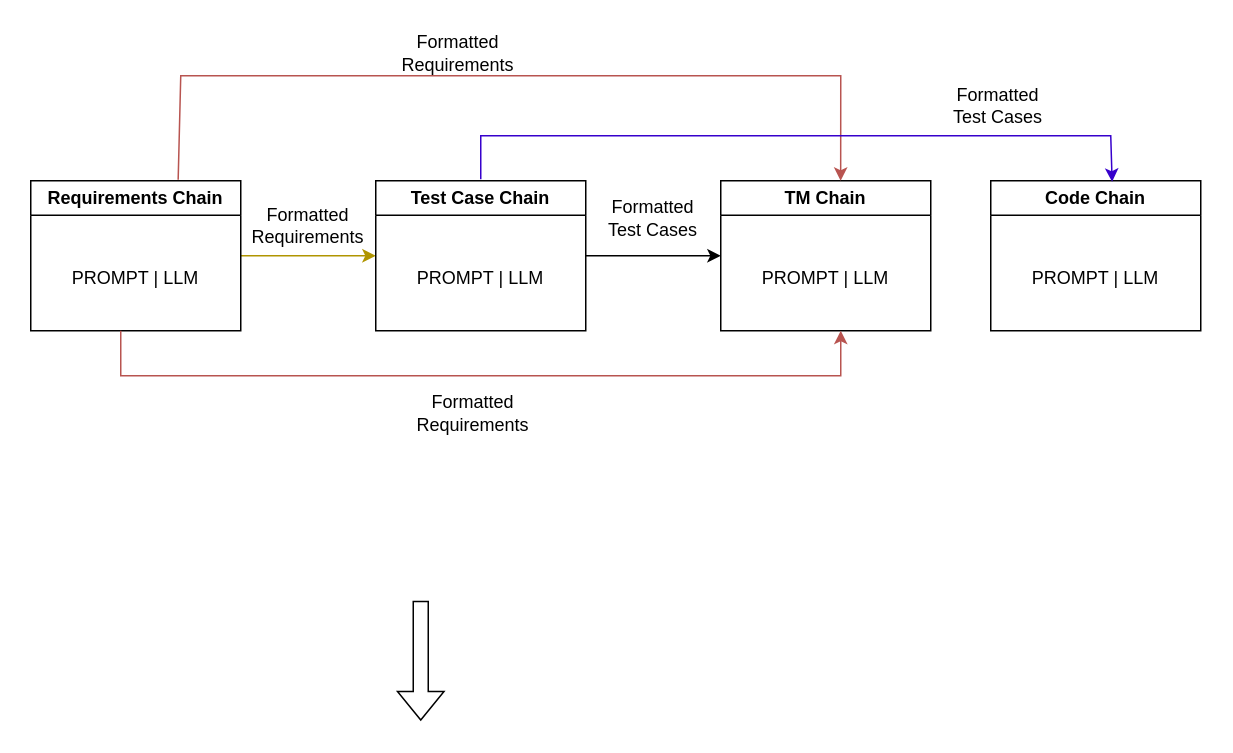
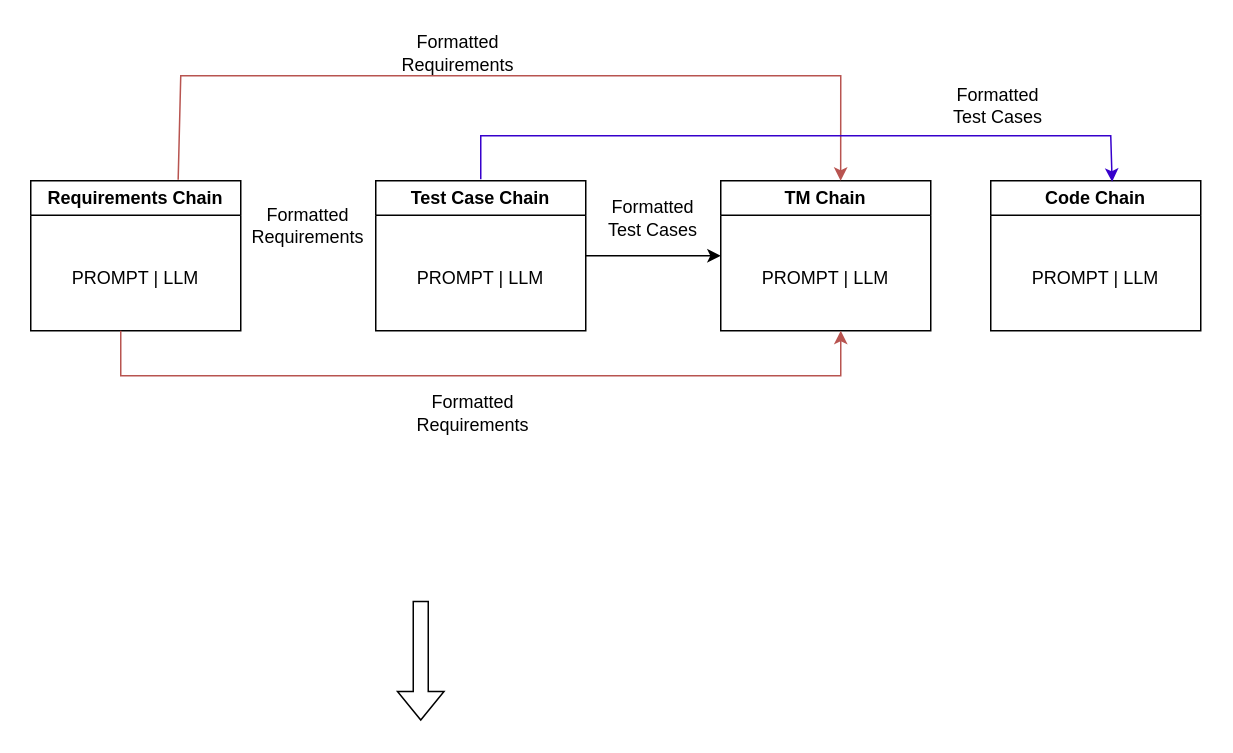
edge "Requirements Chain" -> "Test Case Chain": removed
